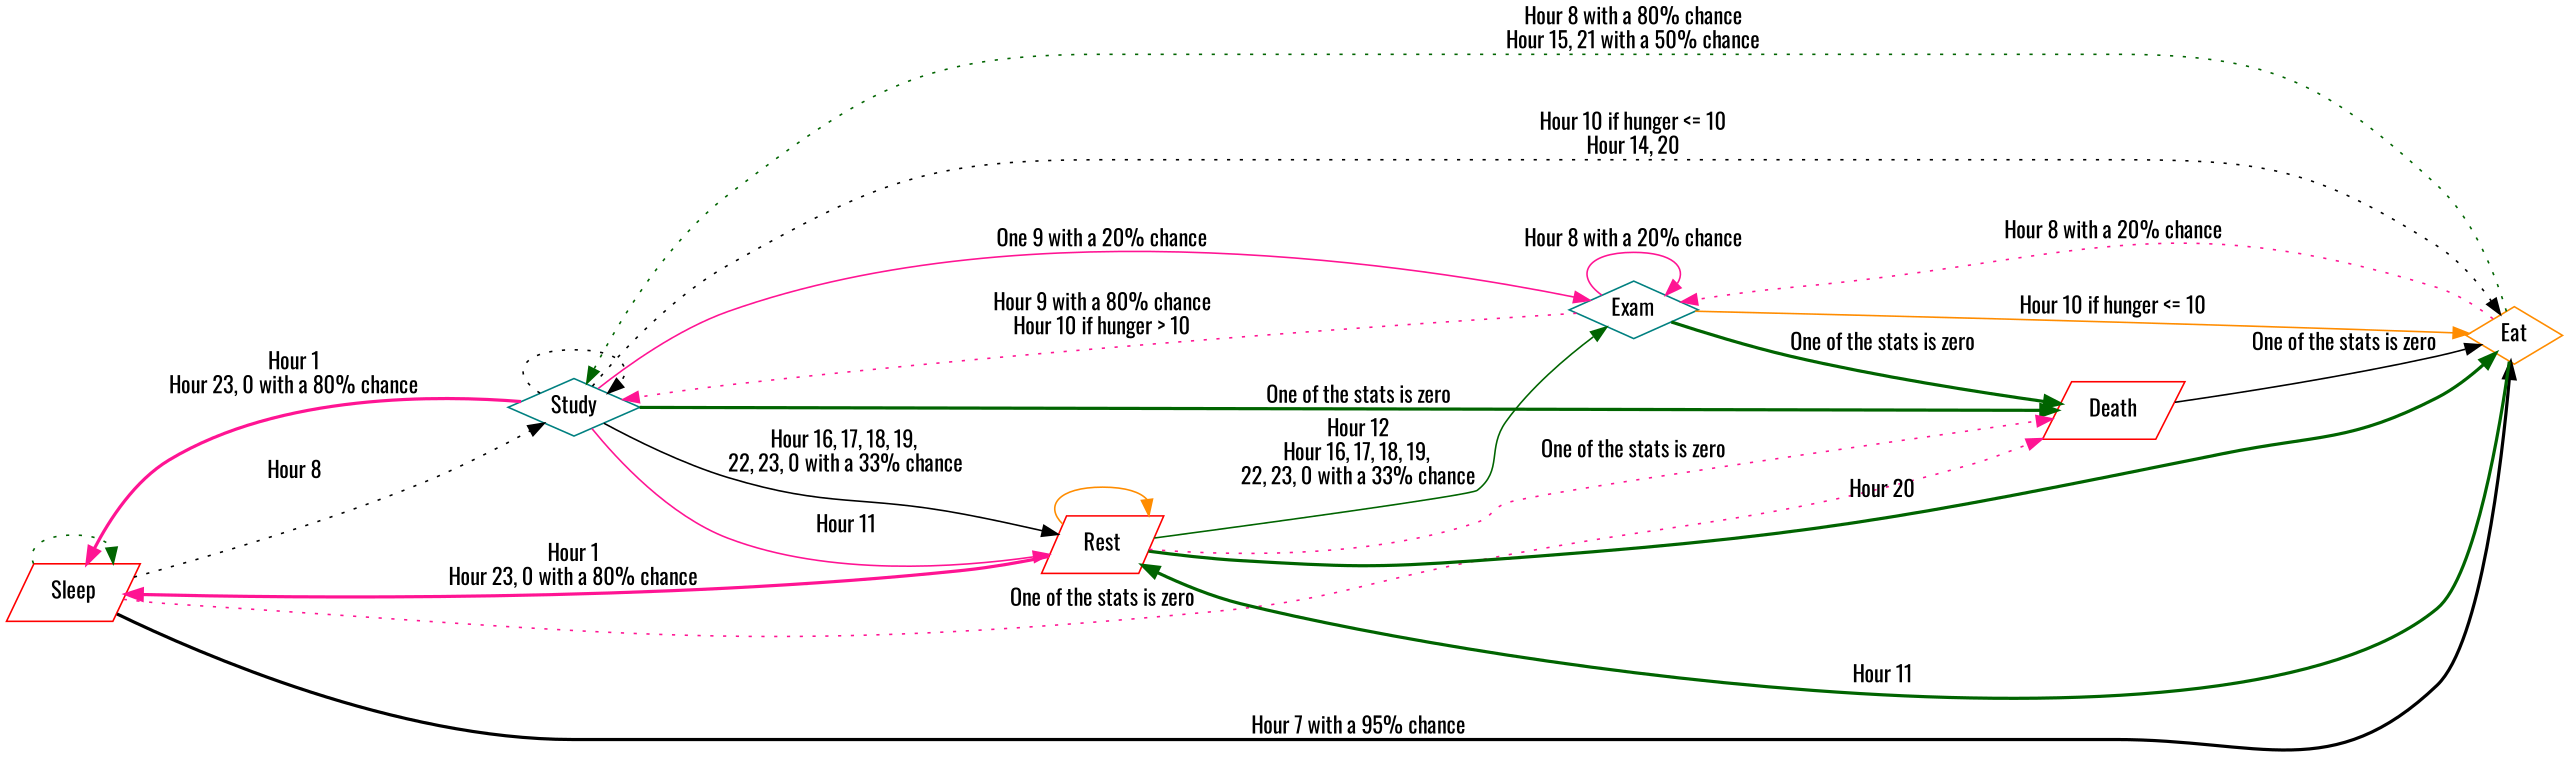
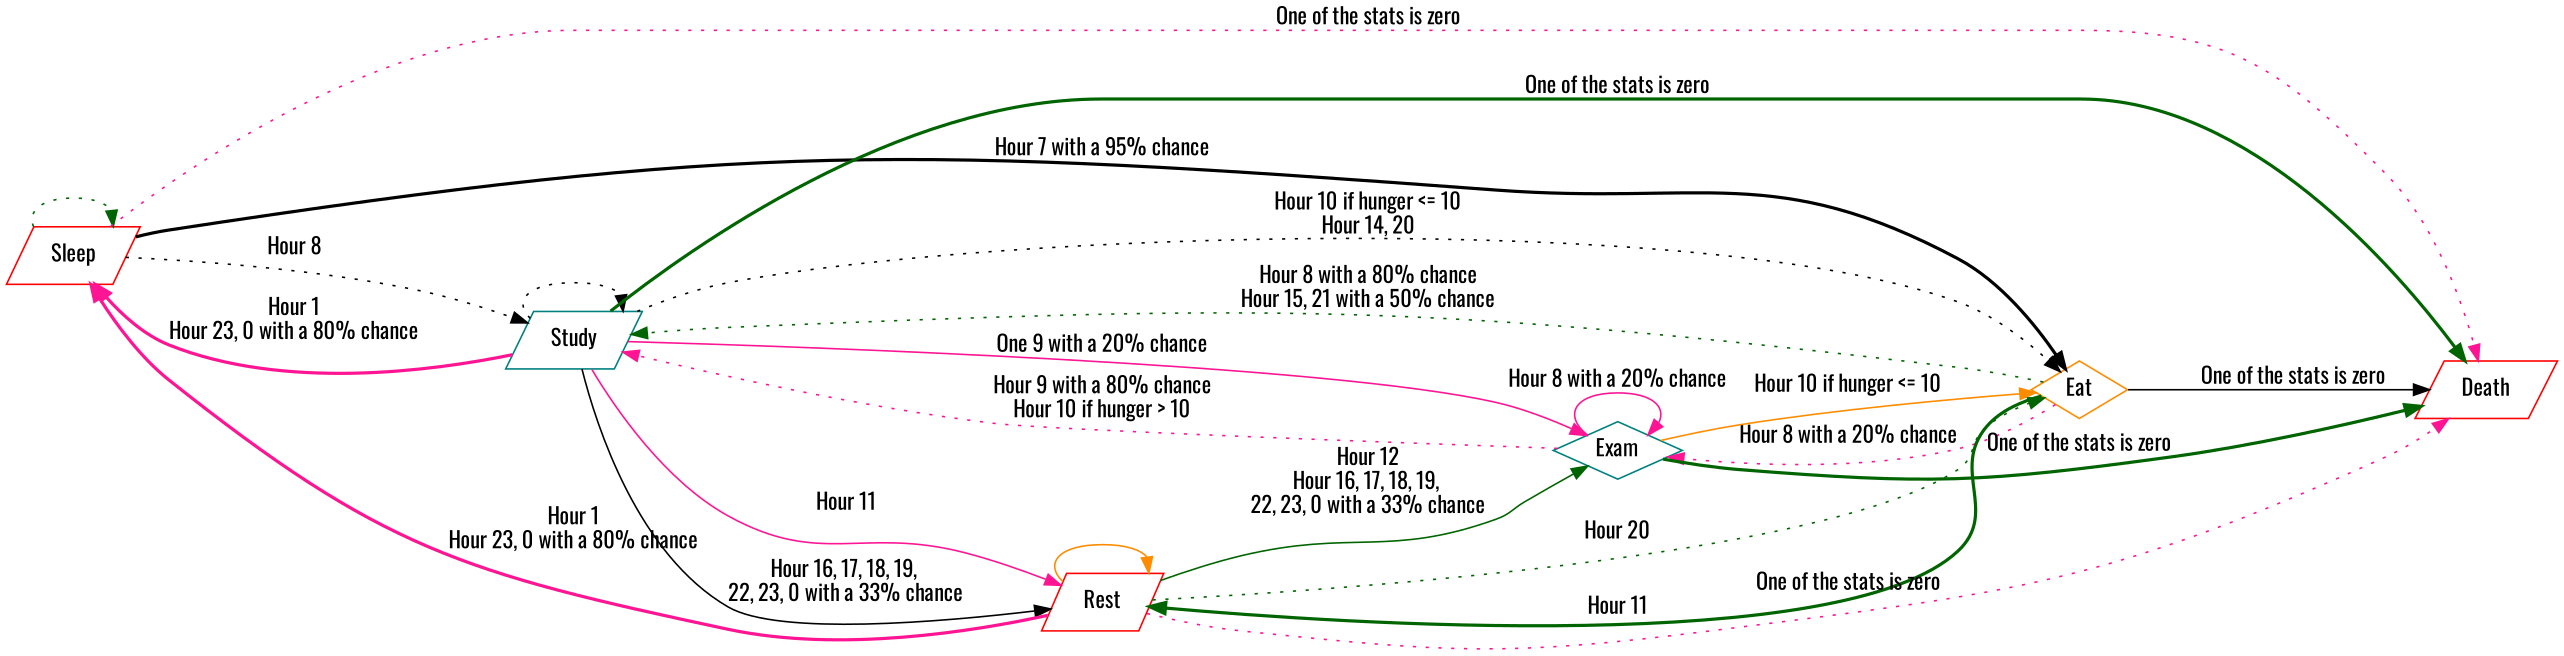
edge "Death" -> "Eat": reversed
node "Study": shape diamond -> parallelogram
edge "Rest" -> "Eat": style bold -> dotted
